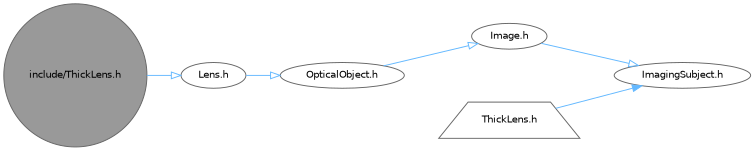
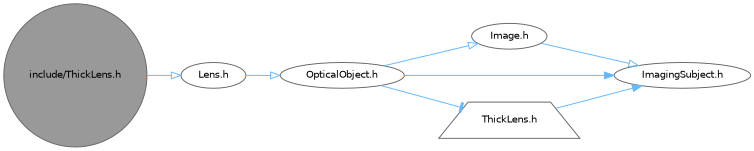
edge "OpticalObject.h" -> "ImagingSubject.h": added
edge "OpticalObject.h" -> "ThickLens.h": added
